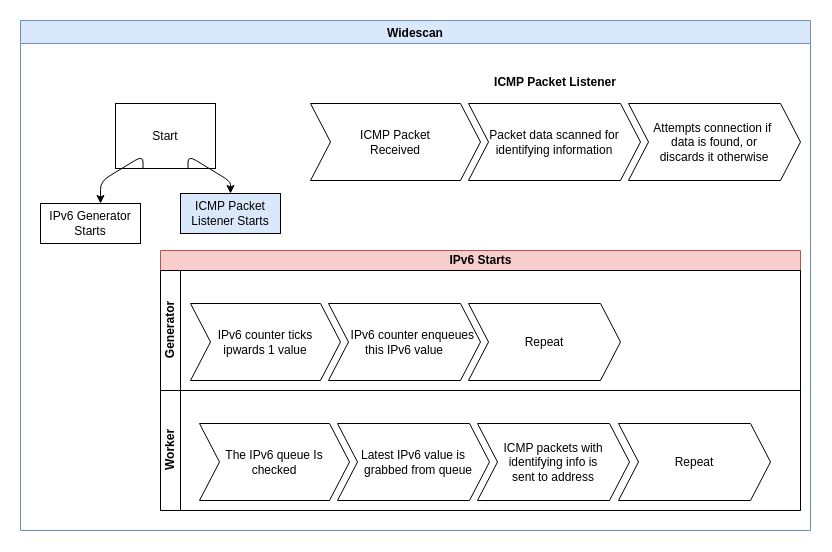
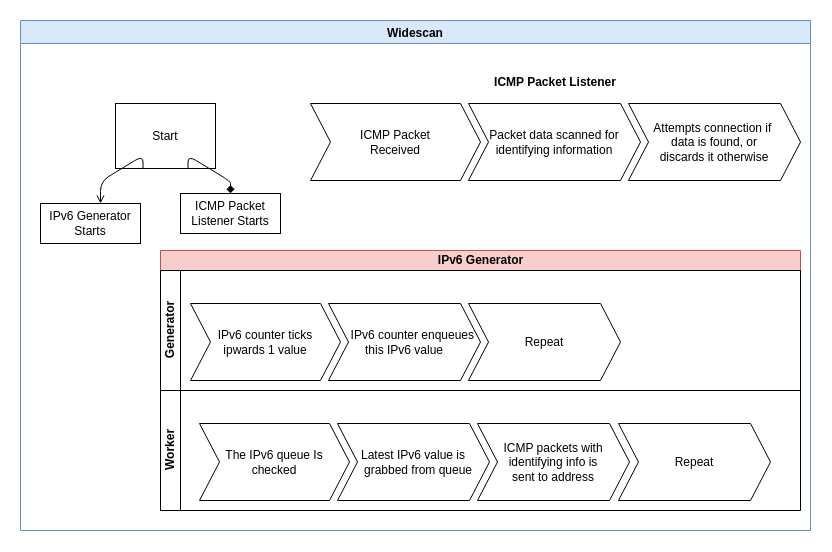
edge "Start" -> "ICMP Packet Listener Starts": arrowhead classic -> diamond
edge "Start" -> "IPv6 Generator Starts": arrowhead classic -> open
node "ICMP Packet Listener Starts": fillcolor #dae8fc -> #ffffff
node "IPv6 Starts": label "IPv6 Starts" -> "IPv6 Generator"
